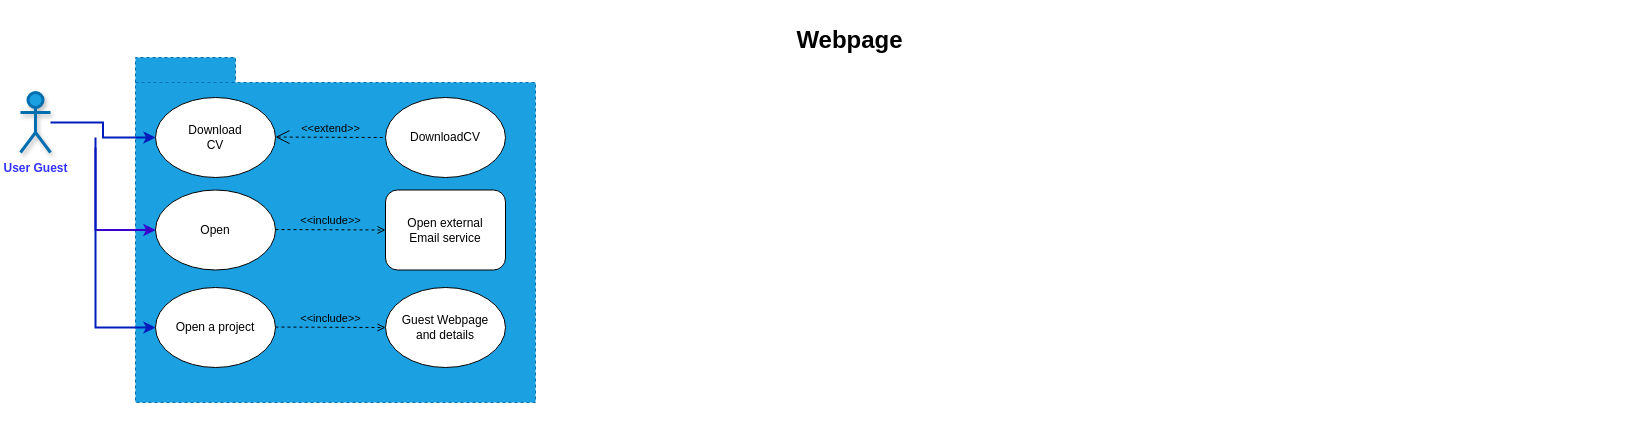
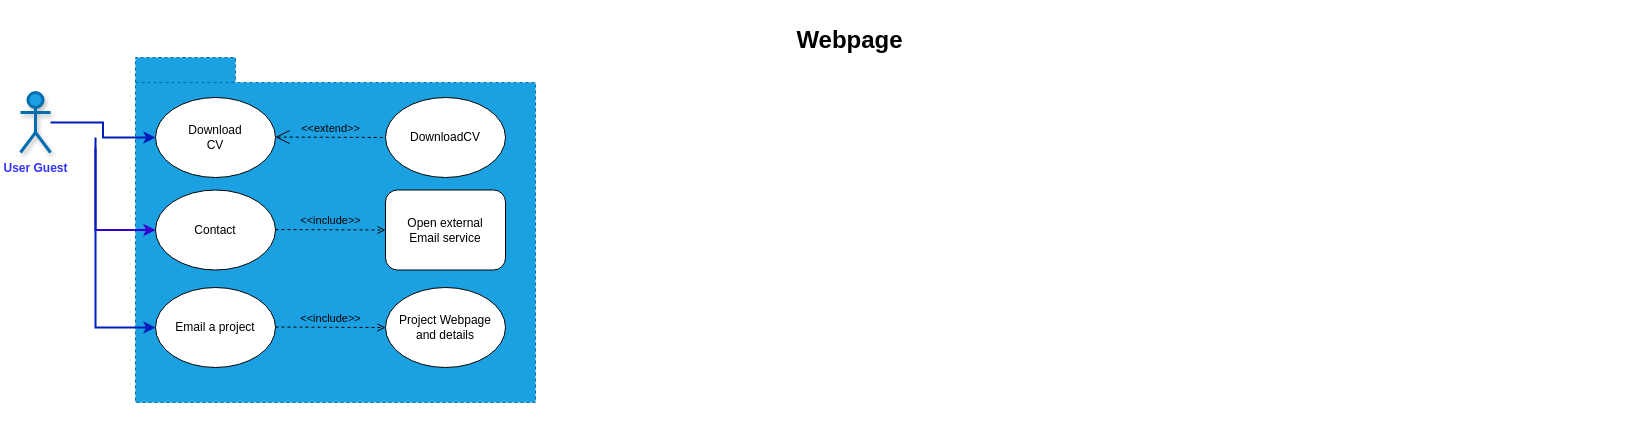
node "Open": label "Open" -> "Contact"
node "Open a project": label "Open a project" -> "Email a project"
node "Guest Webpage and details": label "Guest Webpage and details" -> "Project Webpage and details"
